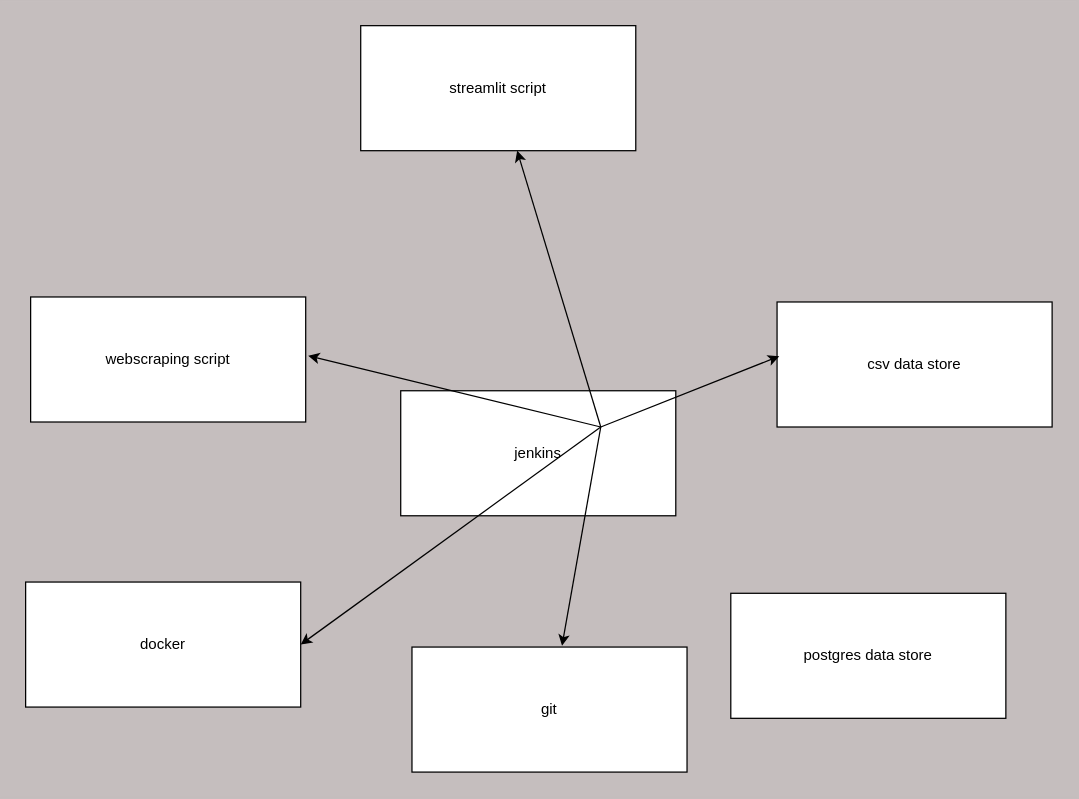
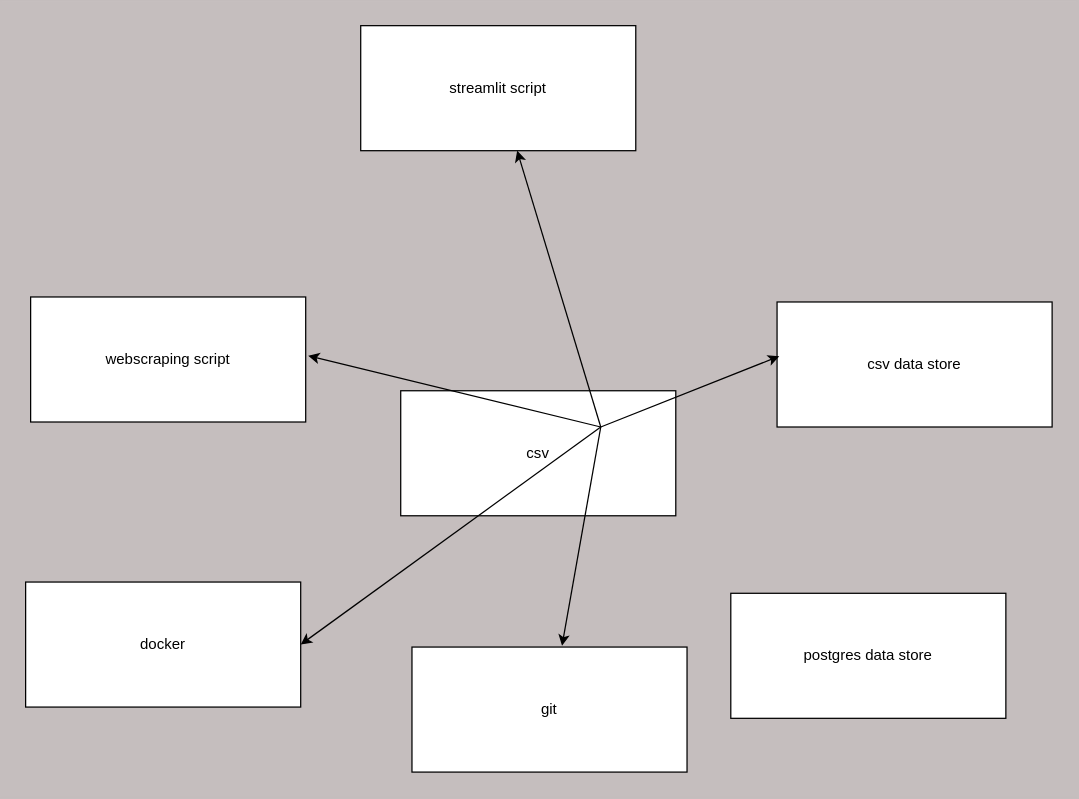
node "jenkins": label "jenkins" -> "csv"
